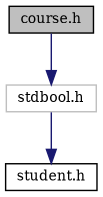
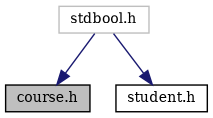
edge "course.h" -> "stdbool.h": reversed
